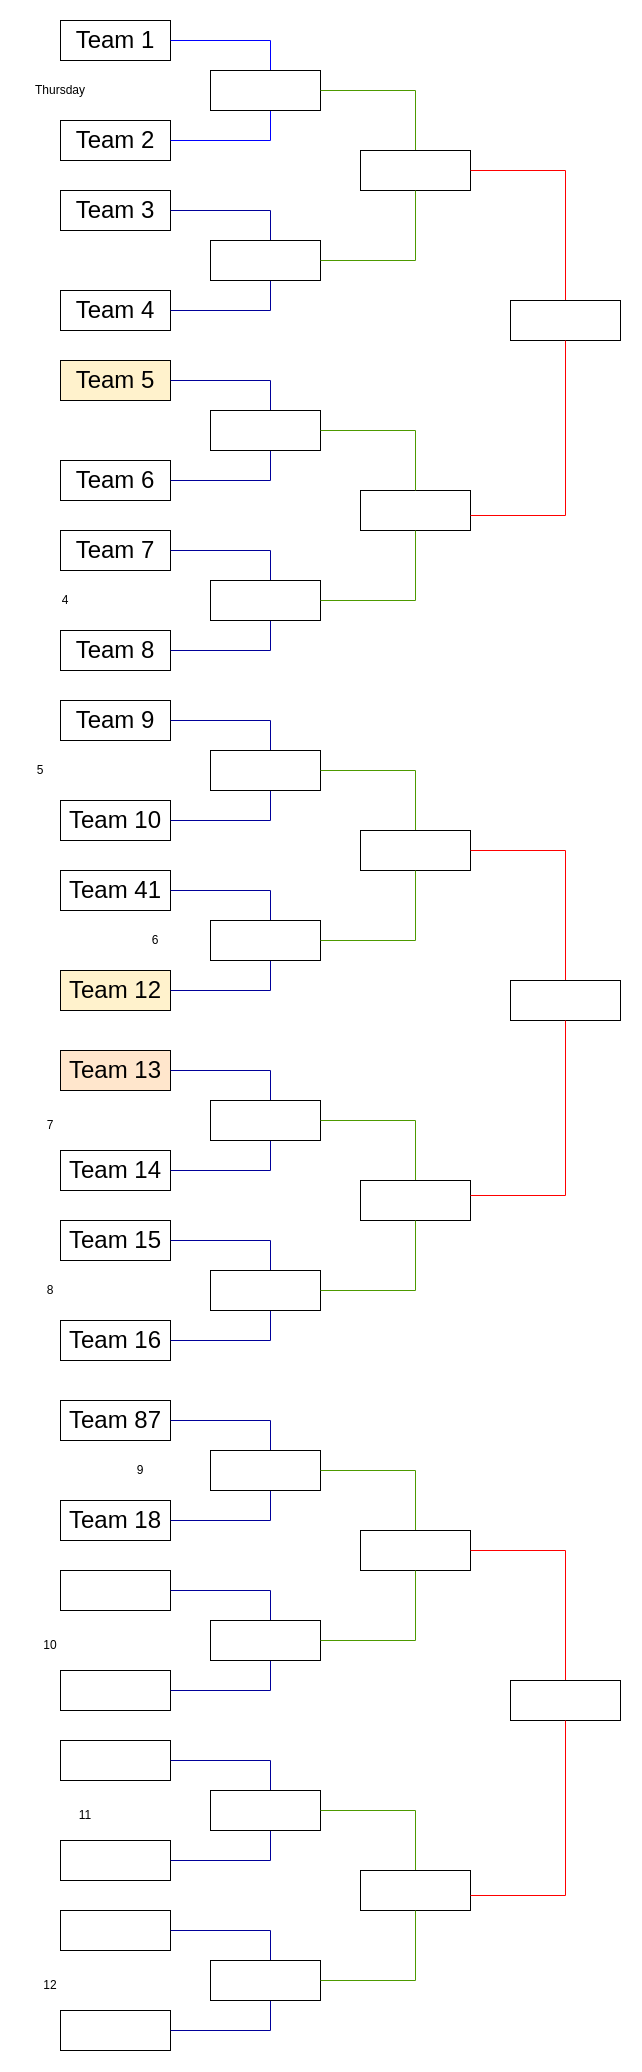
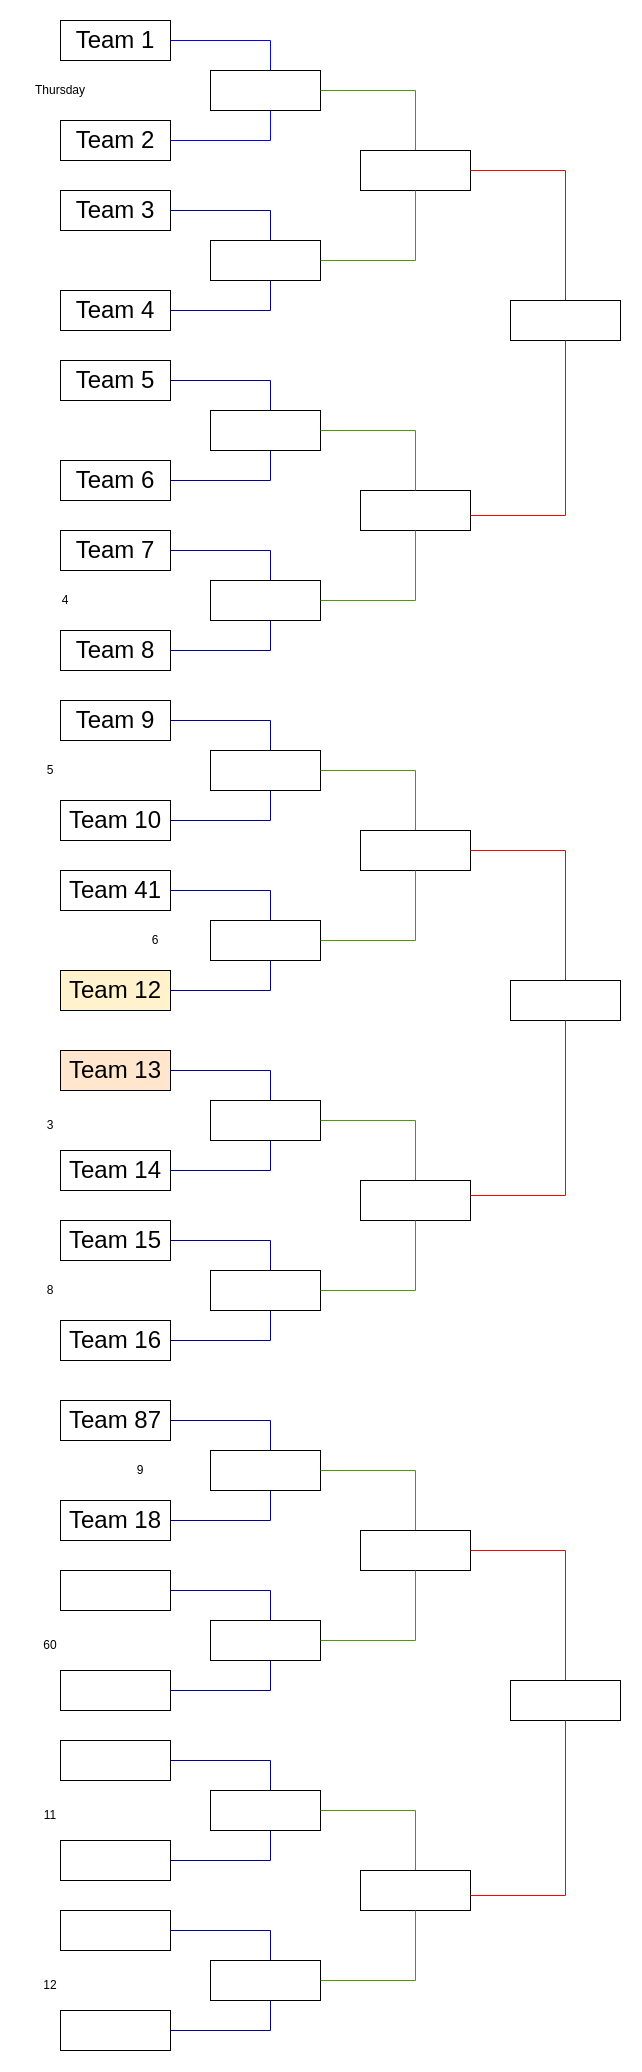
node "Team 5": fillcolor #fff2cc -> #ffffff
node "5": moved (41, 771) -> (51, 771)
node "7": label "7" -> "3"
node "10": label "10" -> "60"
node "11": moved (86, 1816) -> (51, 1816)
